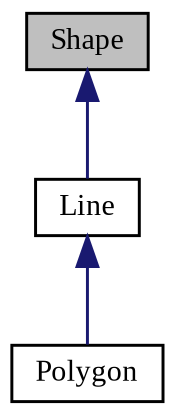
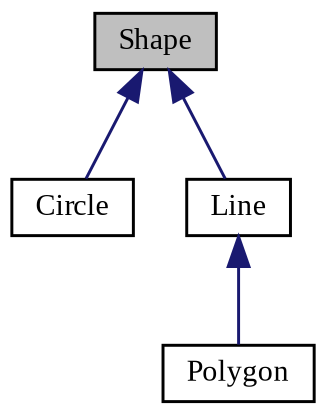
node "Circle": added
